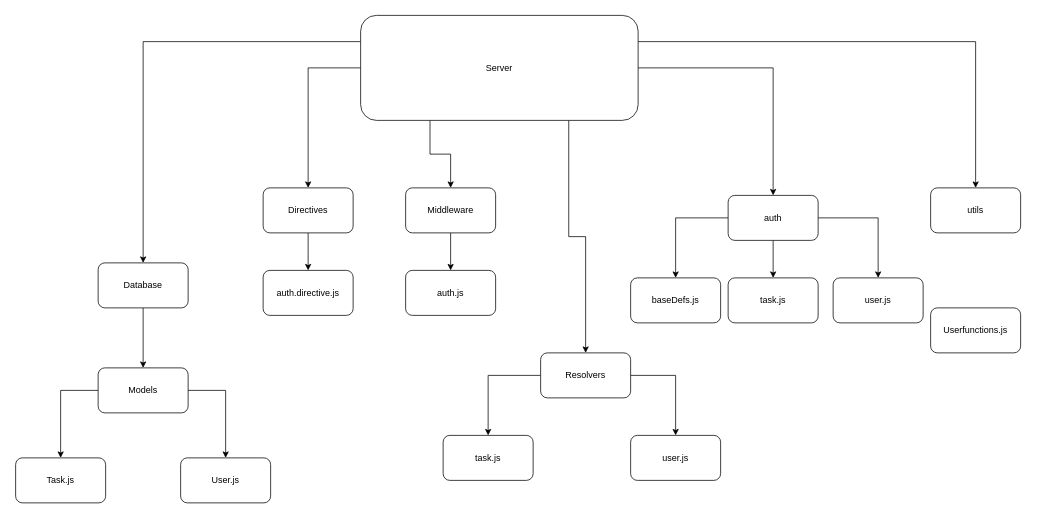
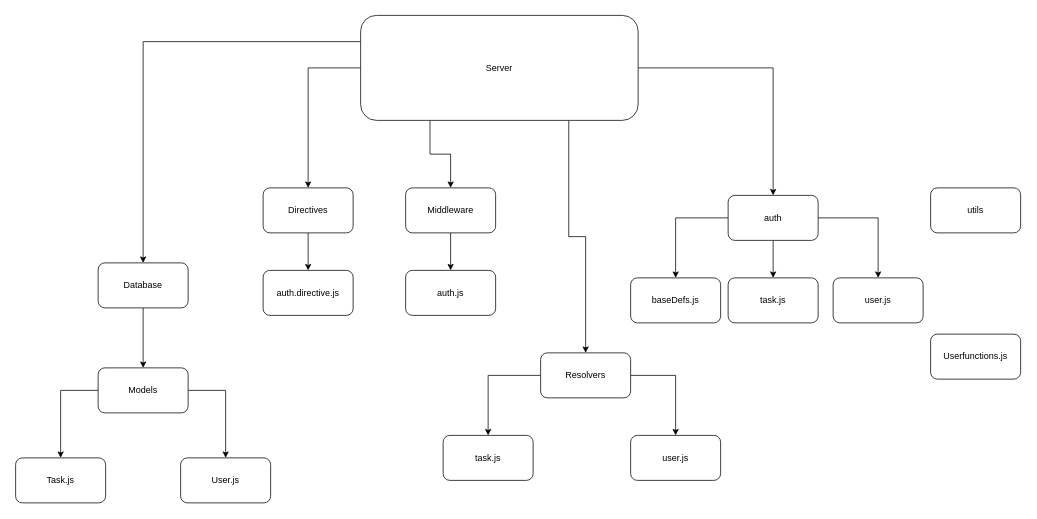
edge "Server" -> "utils": removed
node "Userfunctions.js": moved (975, 330) -> (975, 357)
